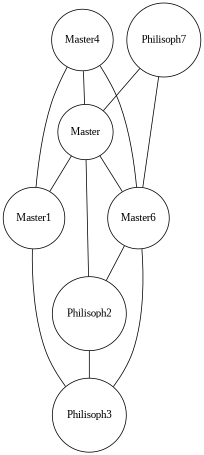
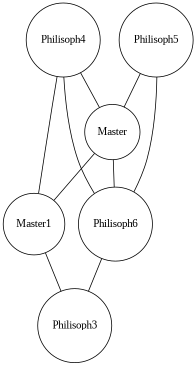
node "Master4": label "Master4" -> "Philisoph4"
node "Philisoph7": label "Philisoph7" -> "Philisoph5"
node "Master6": label "Master6" -> "Philisoph6"
node "Philisoph2": removed
